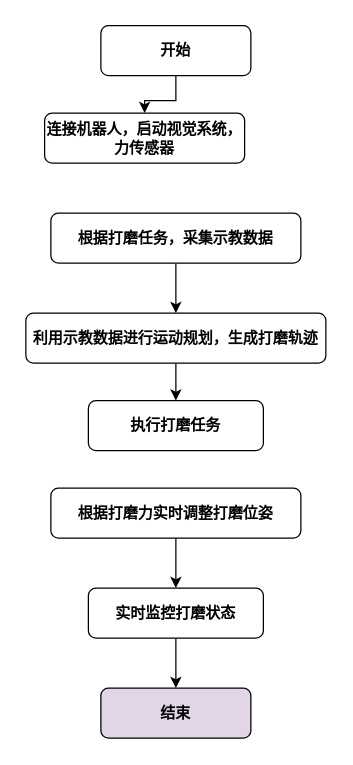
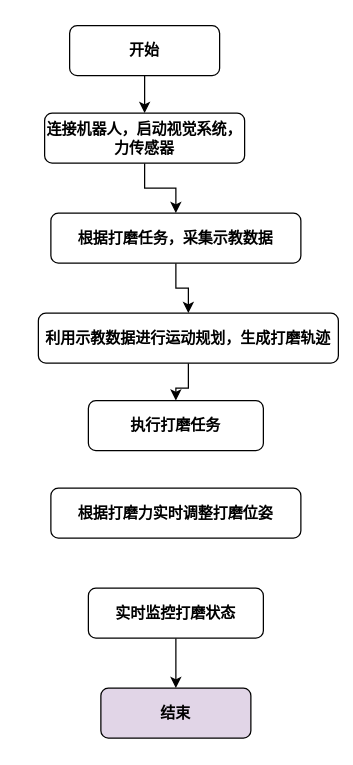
node "开始": moved (176, 51) -> (144, 51)
edge "连接机器人，启动视觉系统，力传感器" -> "根据打磨任务，采集示教数据": added
node "利用示教数据进行运动规划，生成打磨轨迹": moved (176, 338) -> (188, 338)
edge "根据打磨力实时调整打磨位姿" -> "实时监控打磨状态": removed
